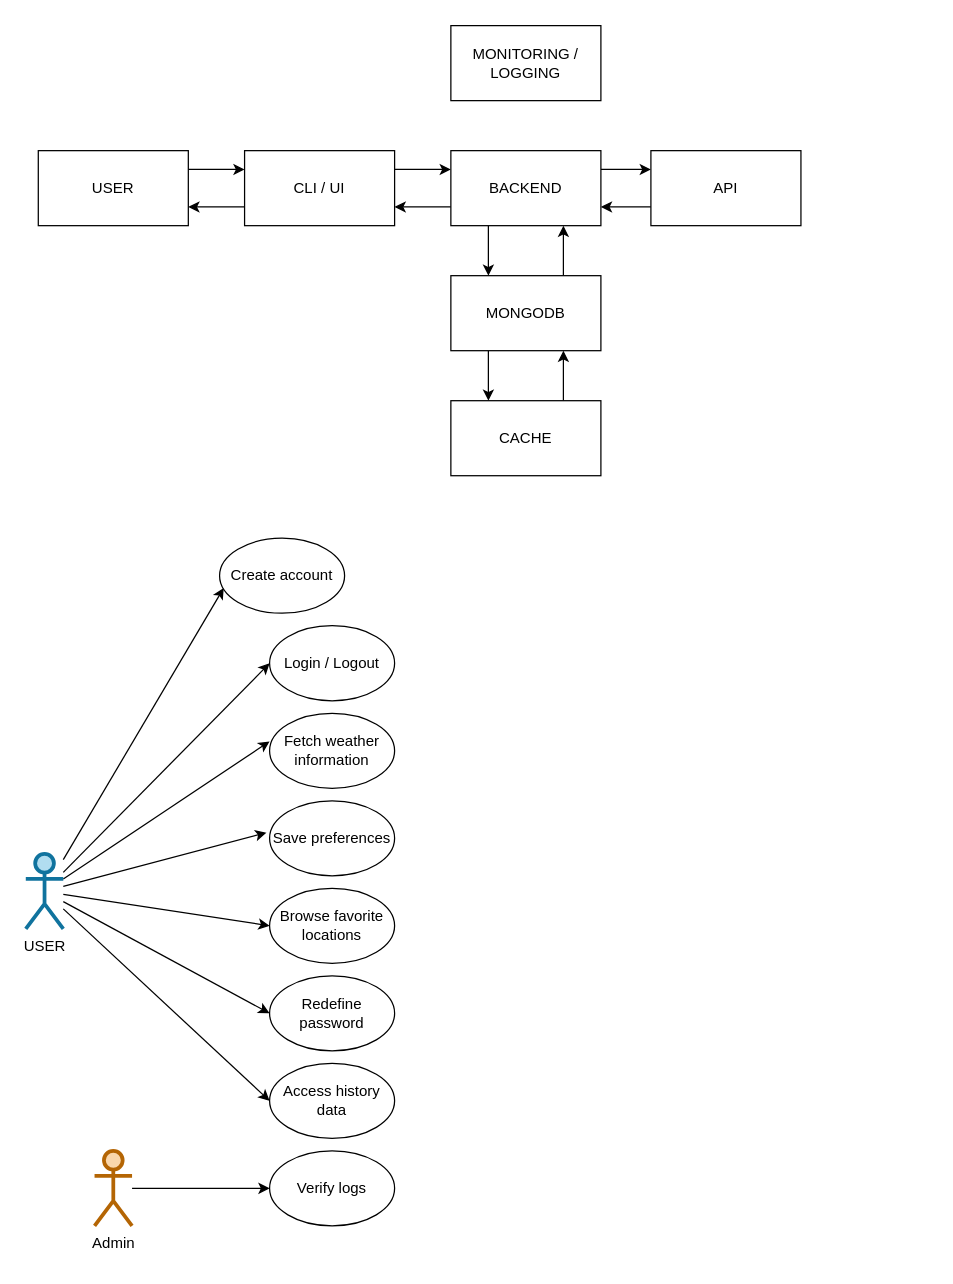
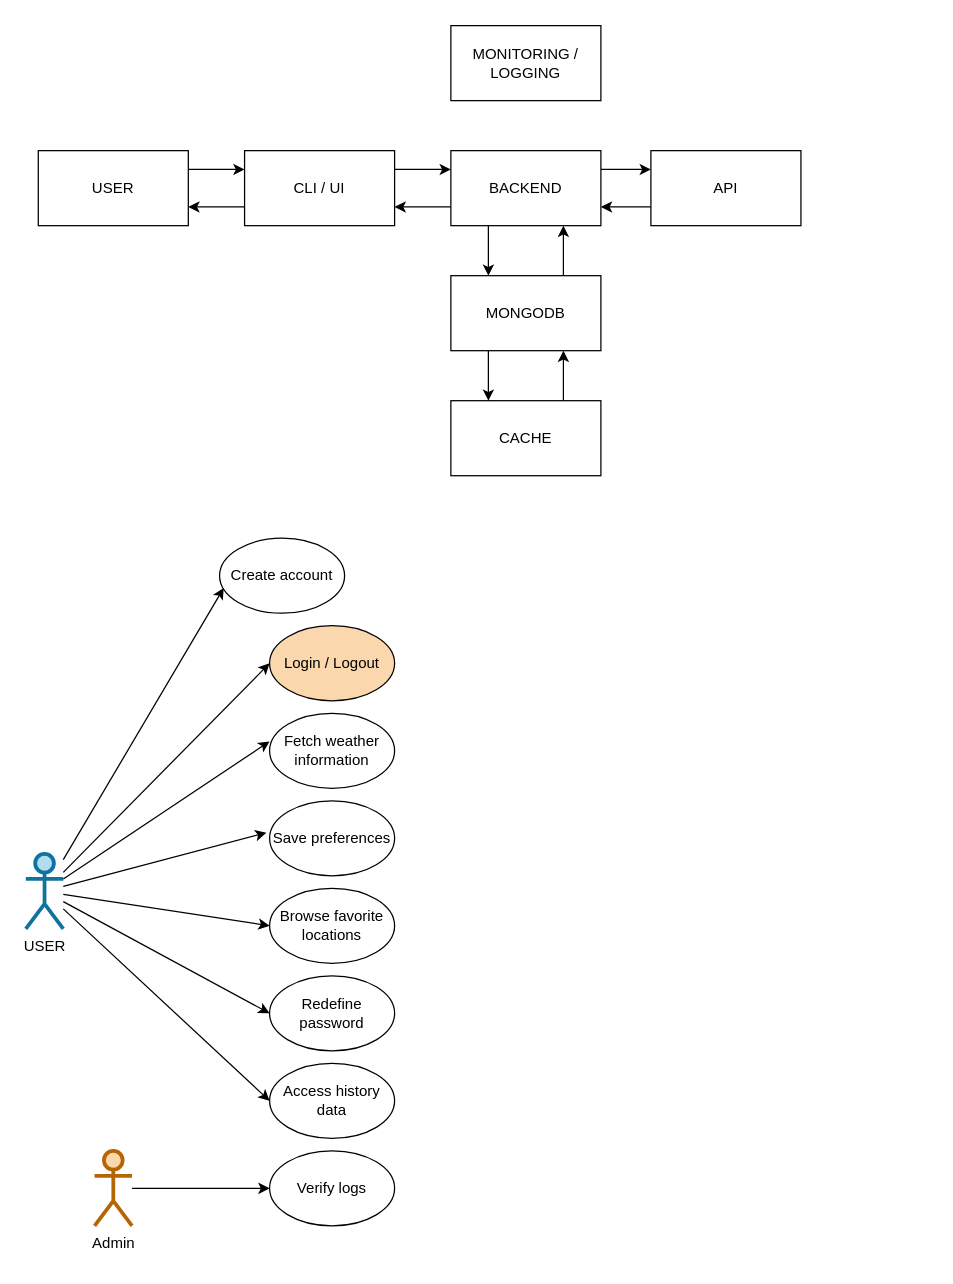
node "Login / Logout": fillcolor #ffffff -> #fad7ac
